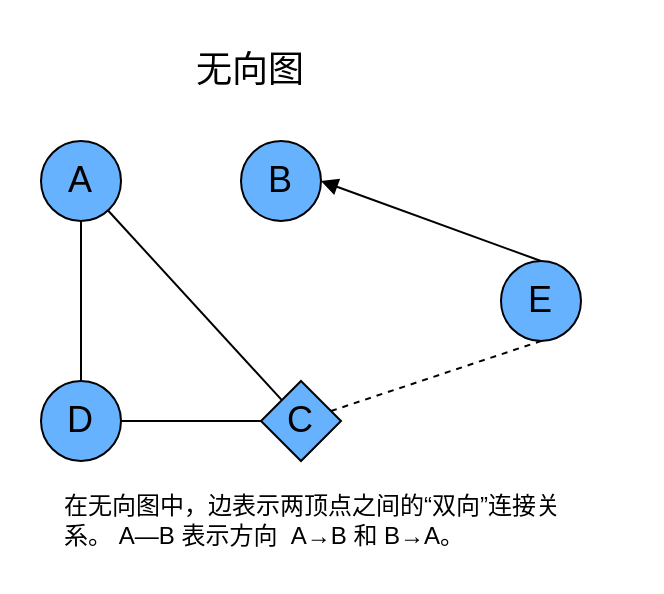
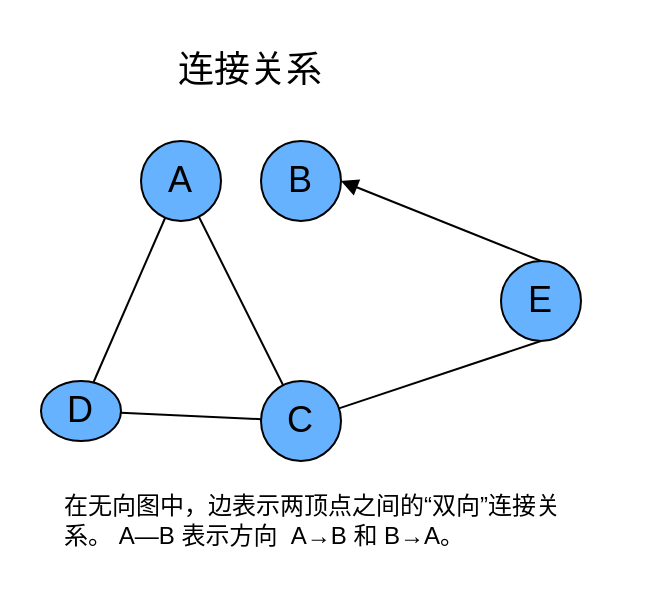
node "无向图": label "无向图" -> "连接关系"
node "A": moved (81, 181) -> (181, 181)
node "B": moved (281, 181) -> (301, 181)
edge "E" -- "C": style dashed -> solid
node "D": size 80x80 -> 80x60
node "C": shape diamond -> ellipse
